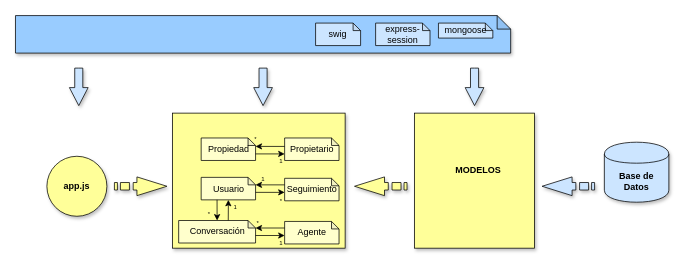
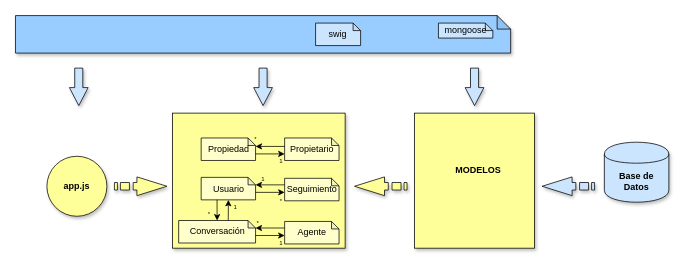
node "express-session": removed
